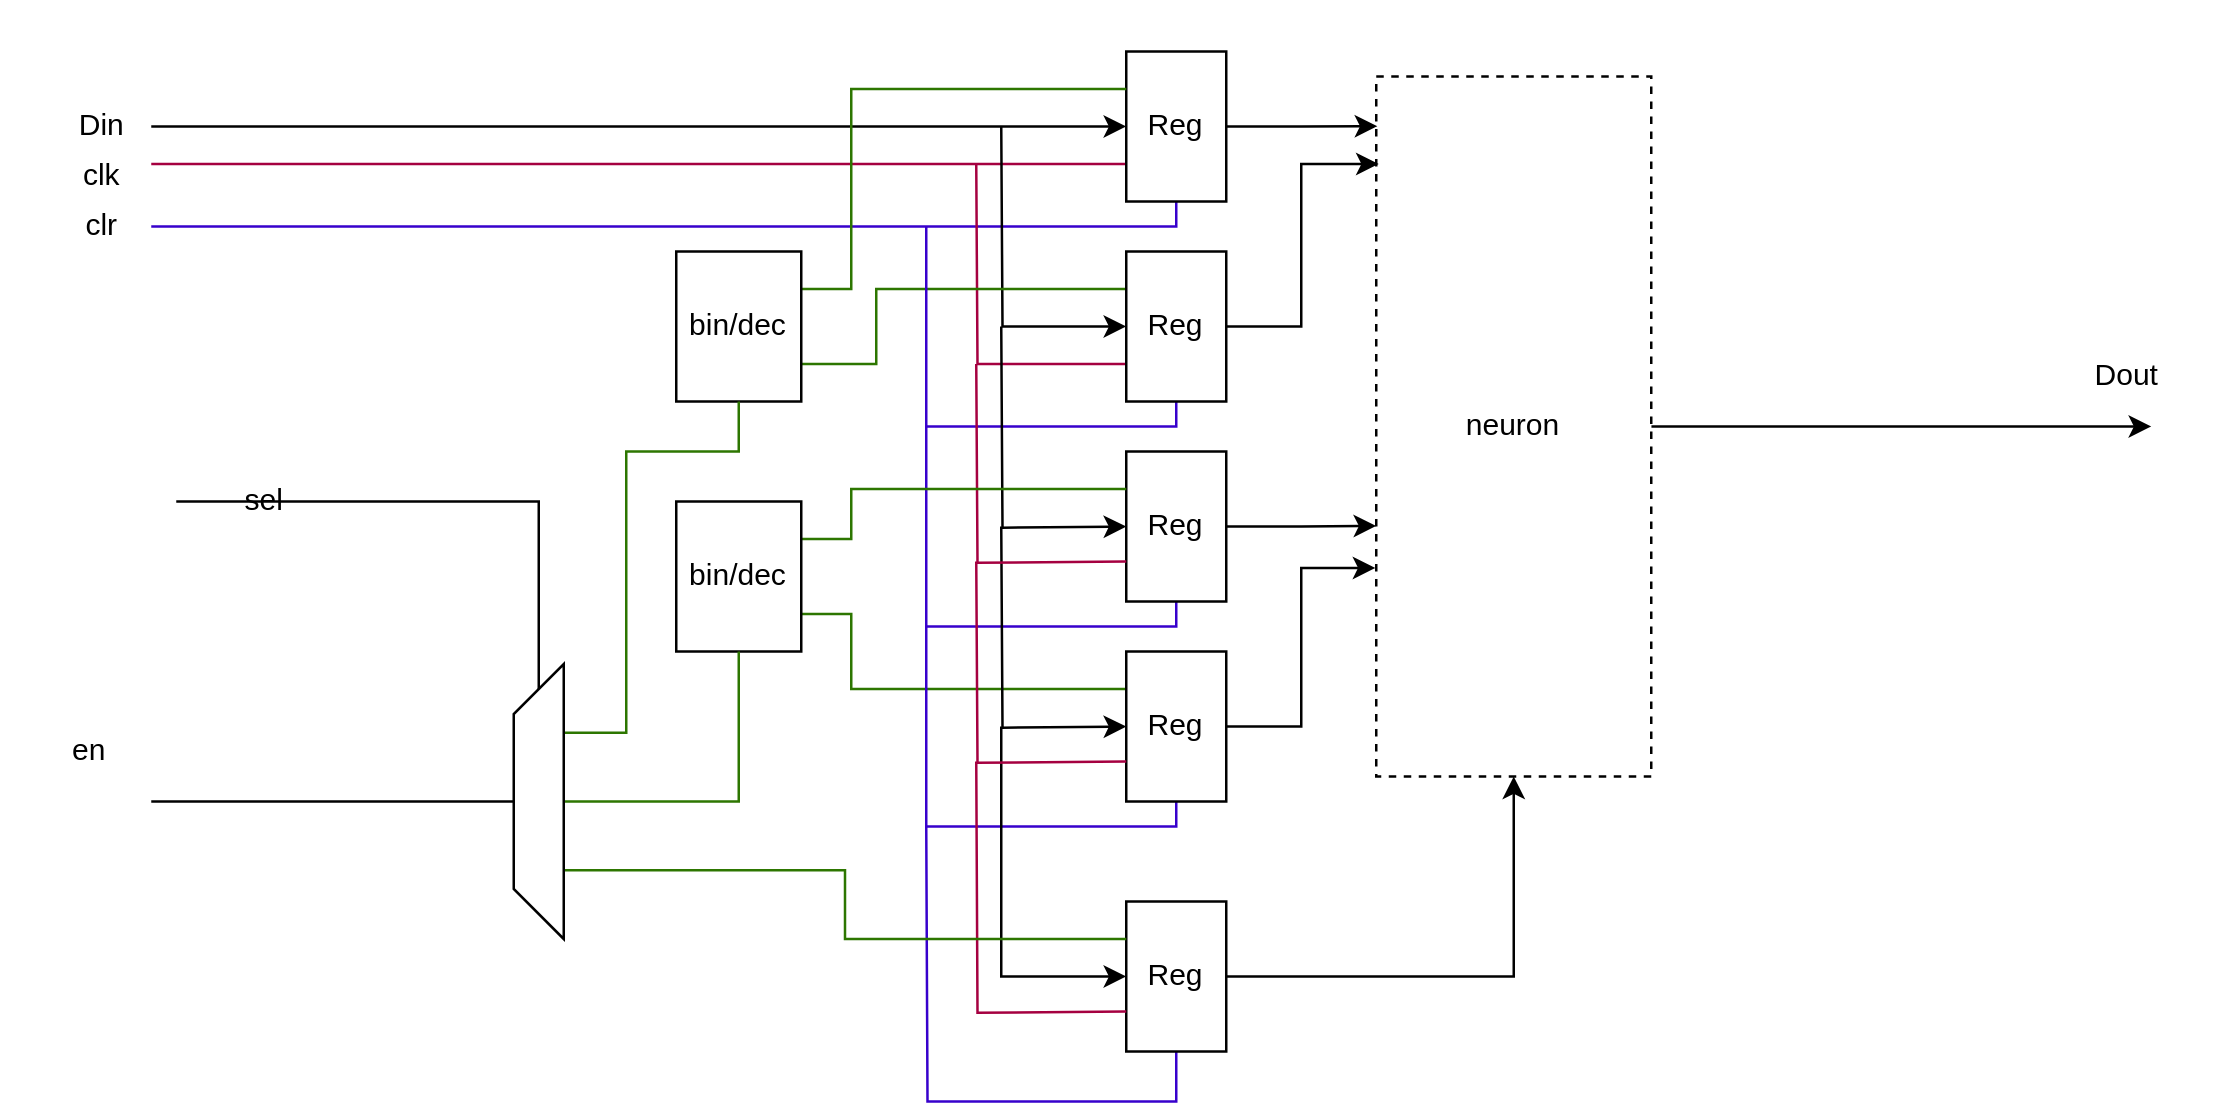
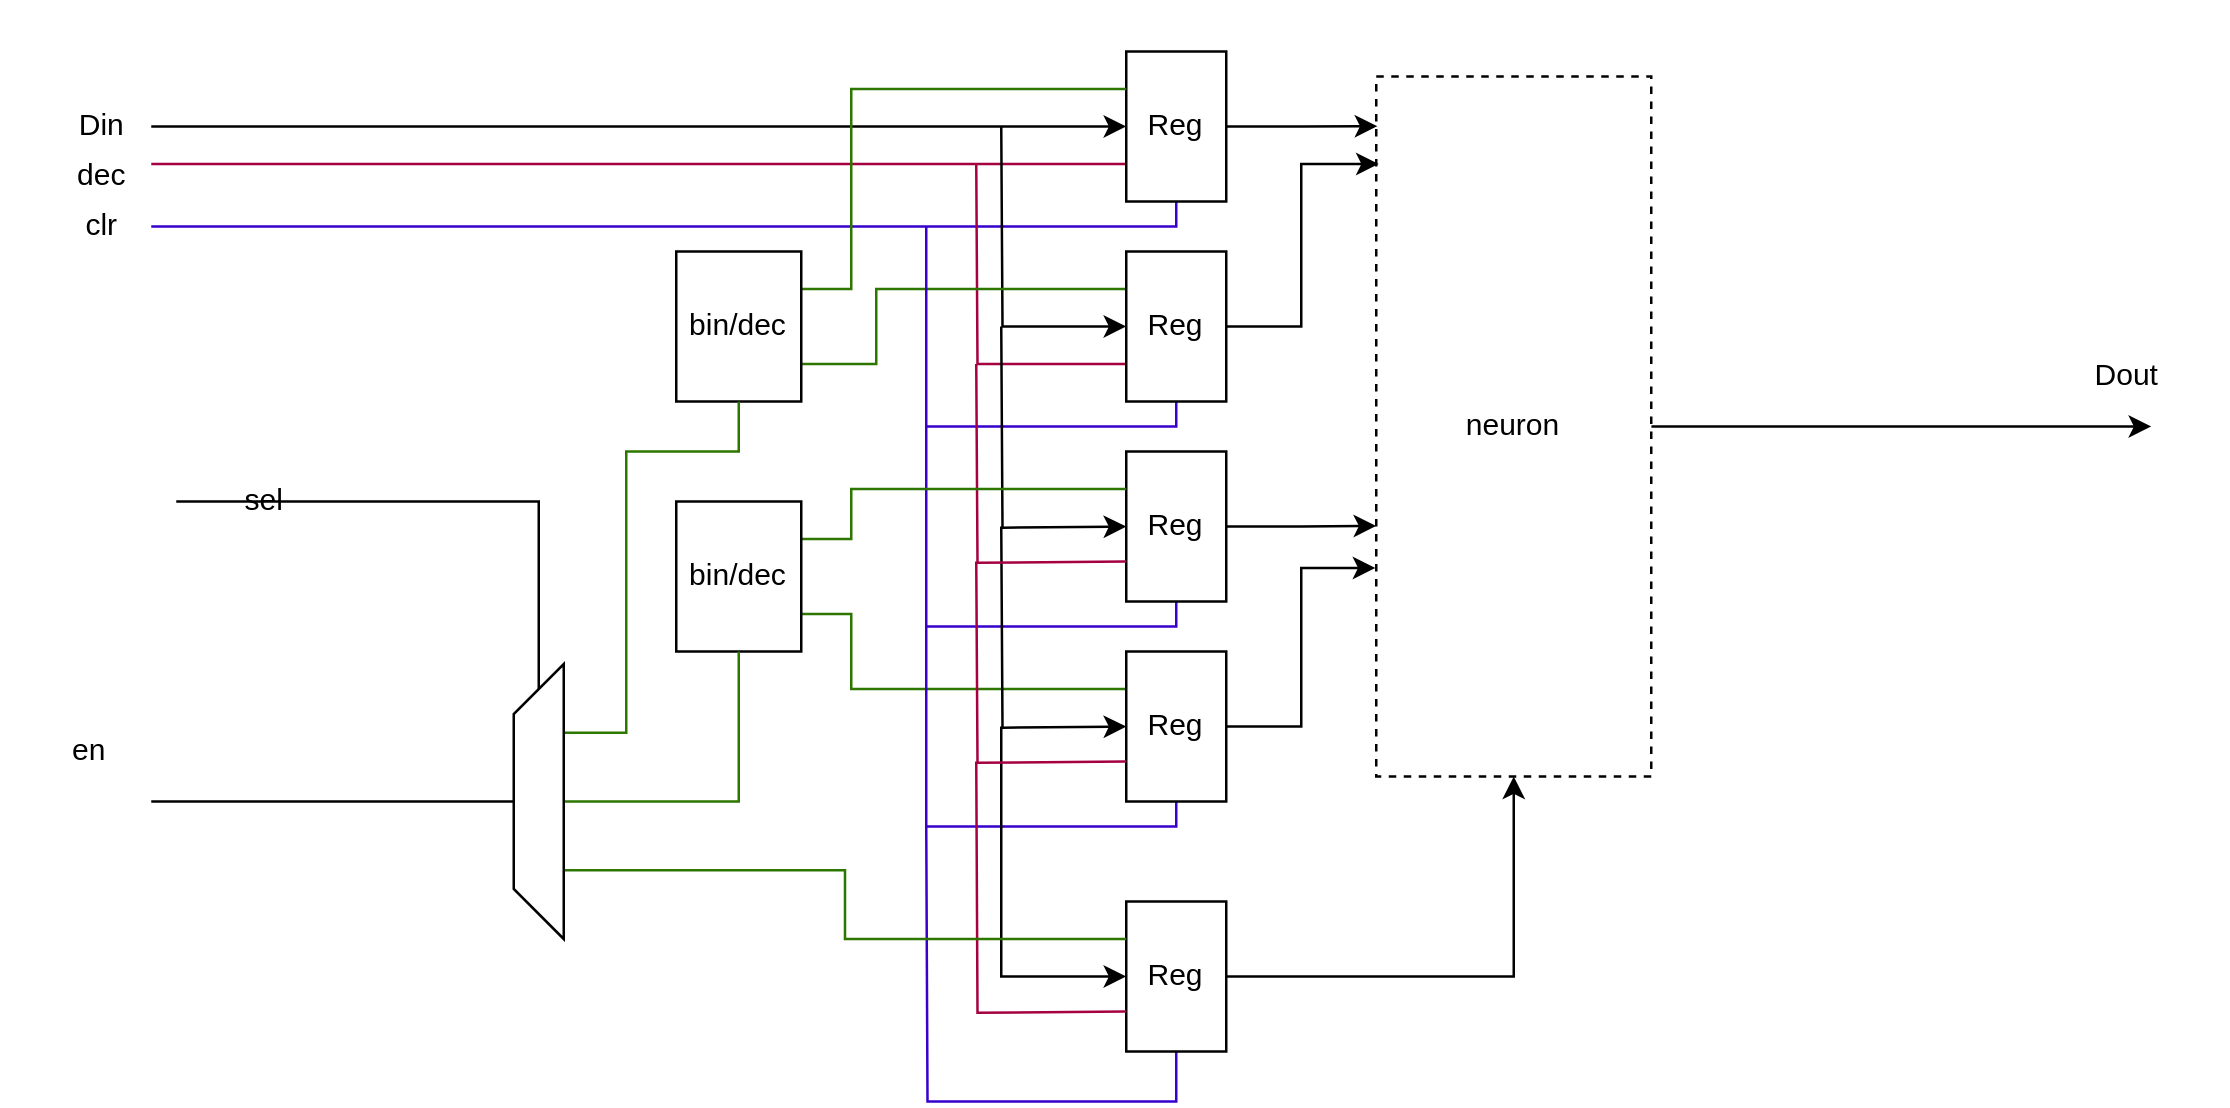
node "clk": label "clk" -> "dec"
